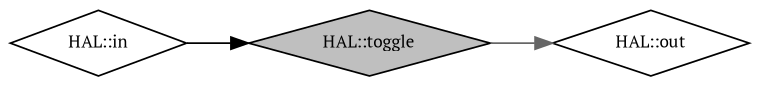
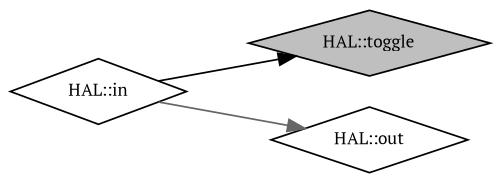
edge "HAL::toggle" -> "HAL::out": now "HAL::in" -> "HAL::out"
